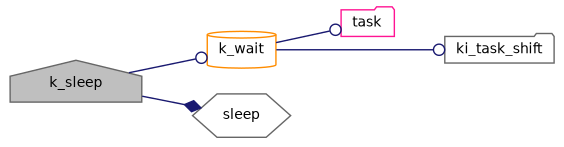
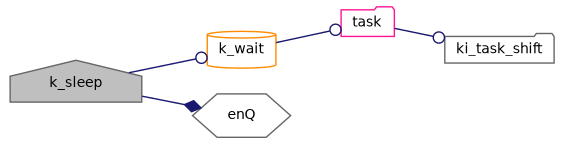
edge "k_wait" -> "ki_task_shift": now "task" -> "ki_task_shift"
node "sleep": label "sleep" -> "enQ"
